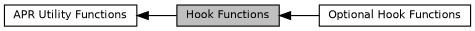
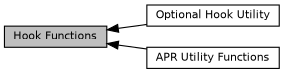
edge "Hook Functions" -> "APR Utility Functions": reversed
node "Optional Hook Functions": label "Optional Hook Functions" -> "Optional Hook Utility"
